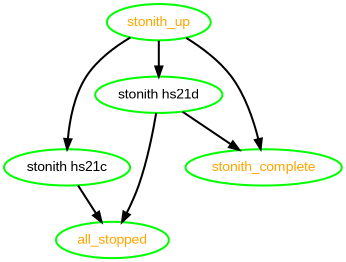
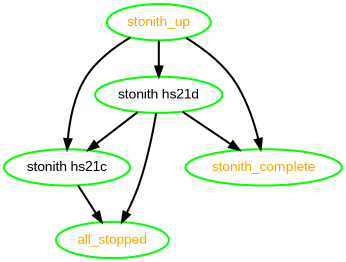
edge "stonith hs21d" -> "stonith hs21c": added
